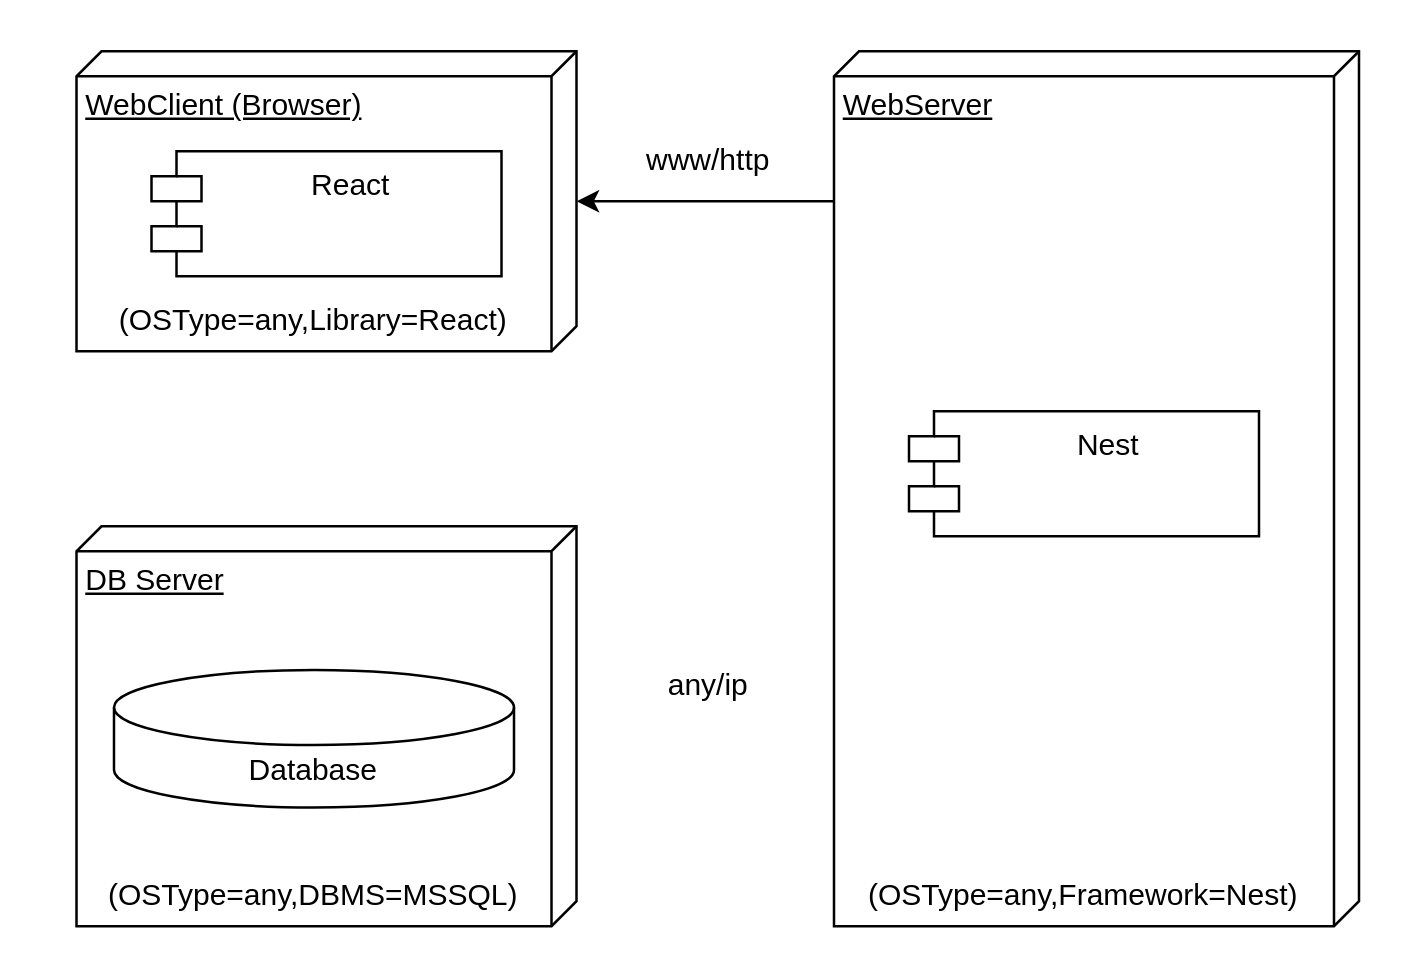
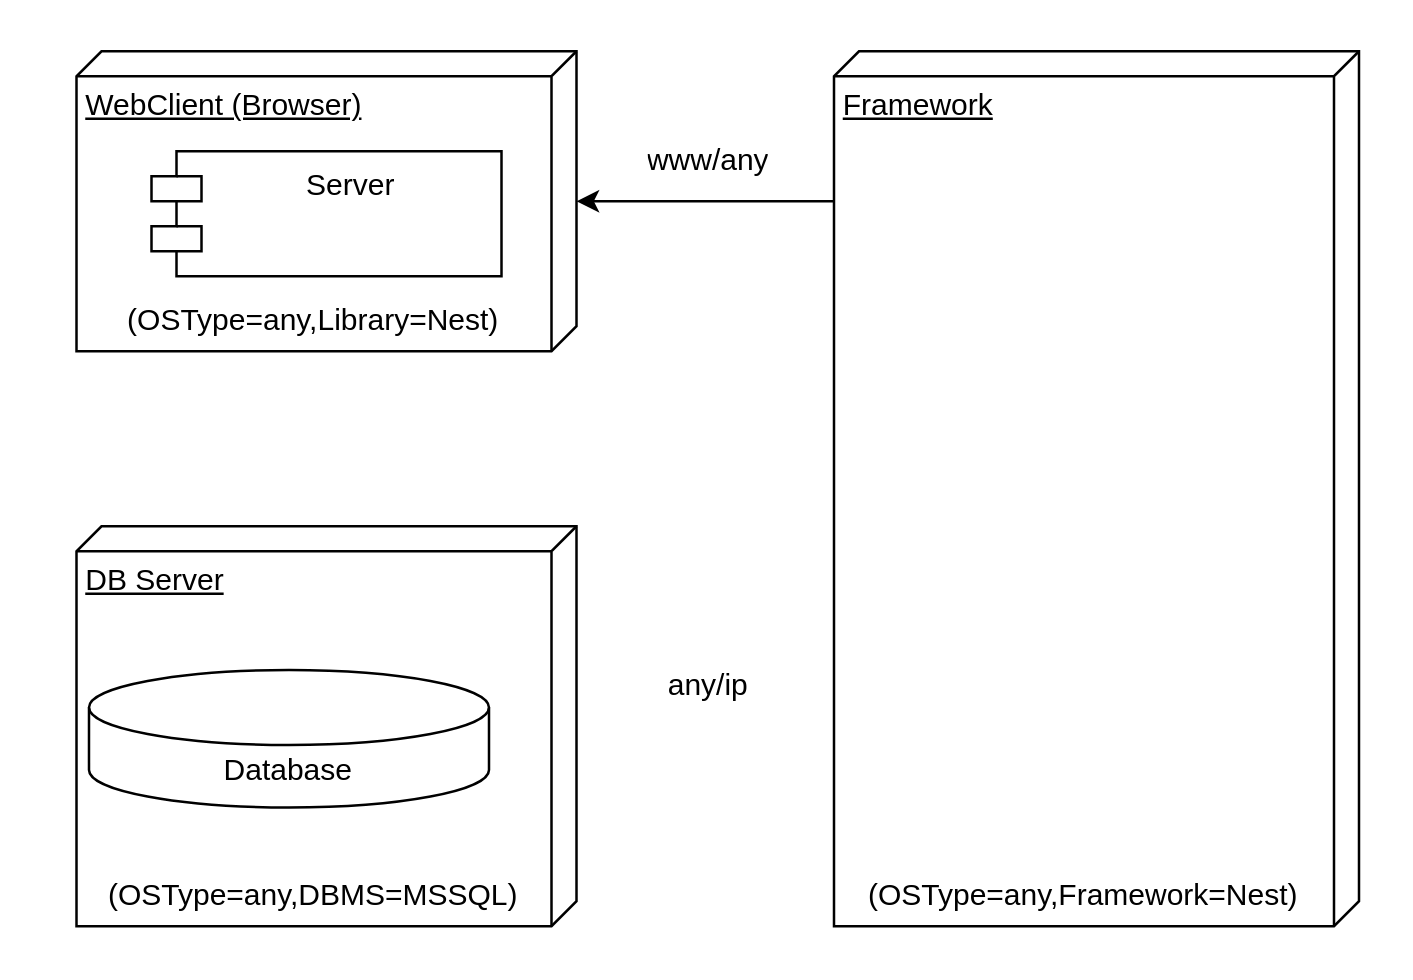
node "WebServer": label "WebServer" -> "Framework"
node "www/http": label "www/http" -> "www/any"
node "React": label "React" -> "Server"
node "(OSType=any,Library=React)": label "(OSType=any,Library=React)" -> "(OSType=any,Library=Nest)"
node "Nest": removed
node "Database": moved (314, 739) -> (289, 739)
